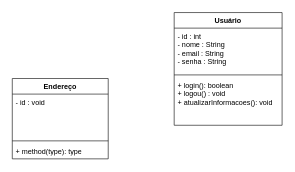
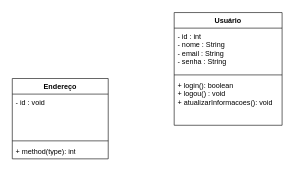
node "+ method(type): type": label "+ method(type): type" -> "+ method(type): int"
